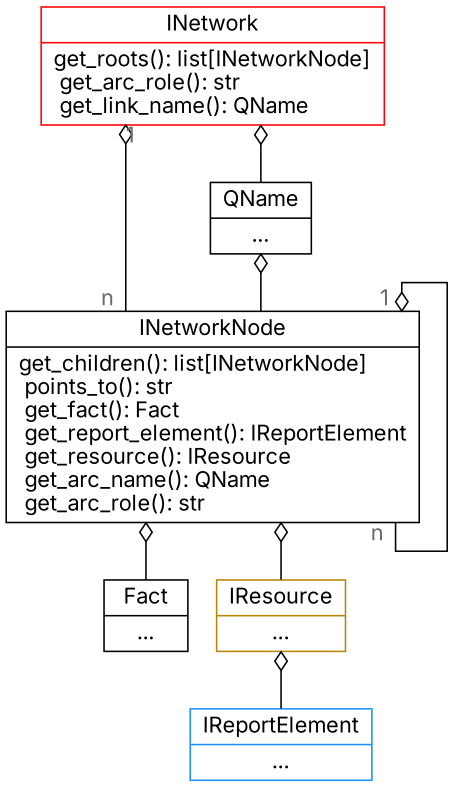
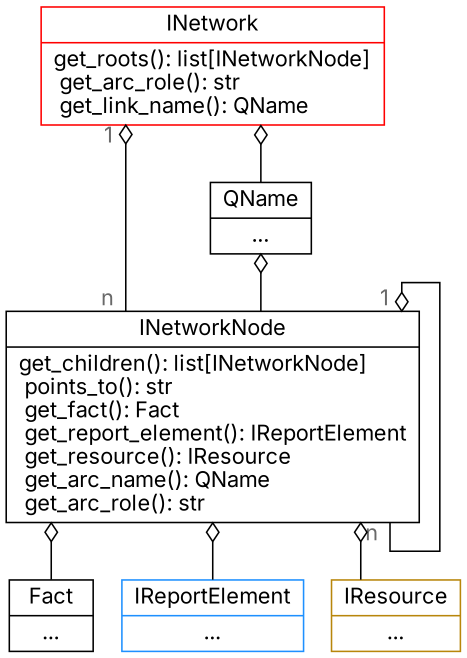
edge "IReportElement" -> "IResource": now "IReportElement" -> "INetworkNode"
